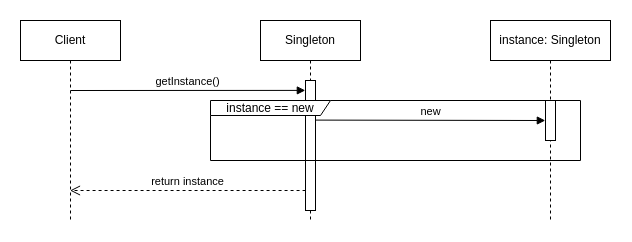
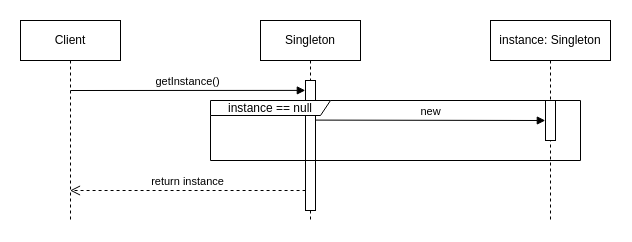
node "instance == new": label "instance == new" -> "instance == null"
